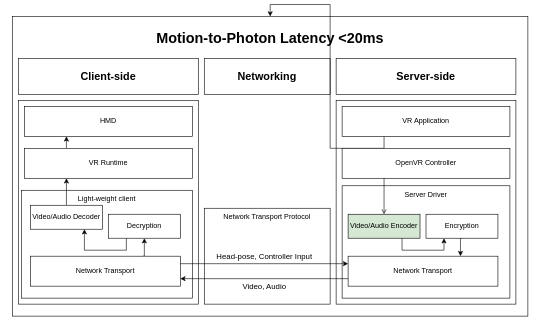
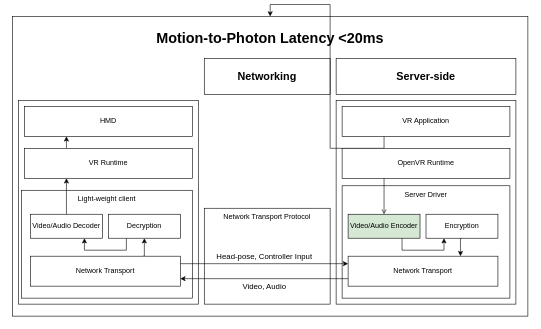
node "Client-side": removed
node "OpenVR Controller": label "OpenVR Controller" -> "OpenVR Runtime"
node "Video/Audio Decoder": moved (66, 218) -> (66, 227)
